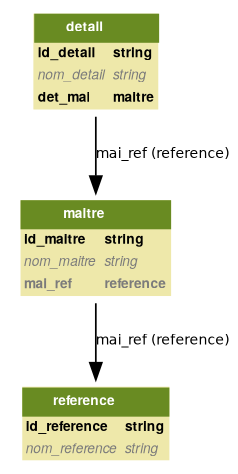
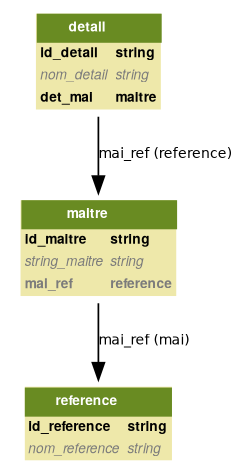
node "maitre": text "nom_maitre" -> "string_maitre"
edge "maitre" -> "reference": label "mai_ref (reference)" -> "mai_ref (mai)"
